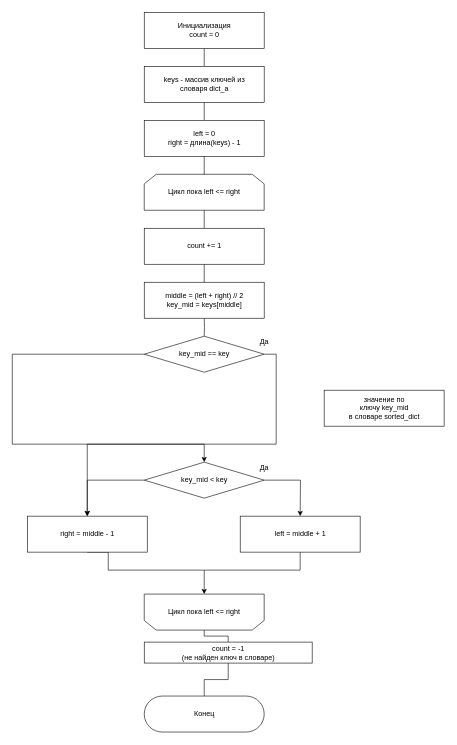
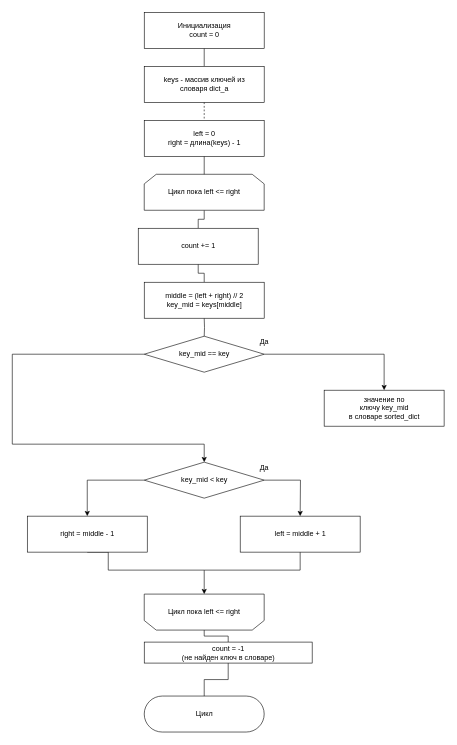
edge "keys - массив ключей из словаря dict_a" -- "left = 0 right = длина(keys) - 1": style solid -> dashed
node "count += 1": moved (204, 246) -> (198, 246)
edge "key_mid == key" -> "right = middle - 1": now "key_mid == key" -> "значение по ключу key_mid в словаре sorted_dict"
node "Конец": label "Конец" -> "Цикл"
